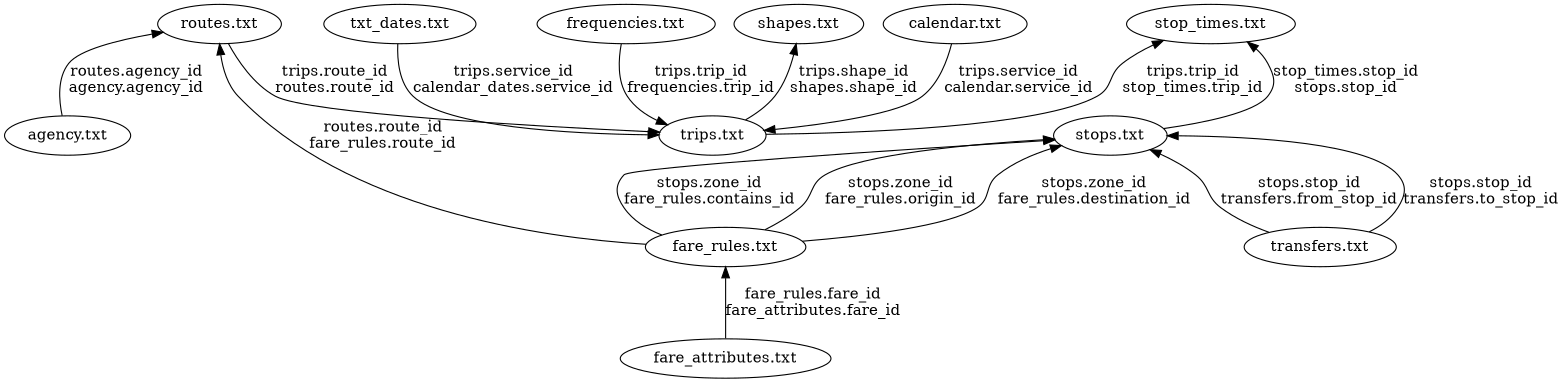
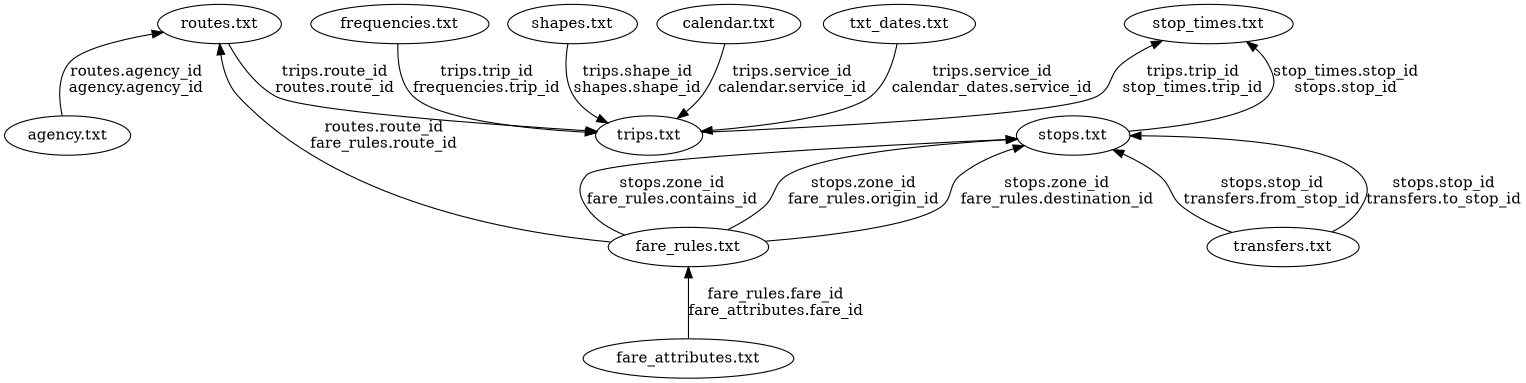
edge "trips.txt" -> "shapes.txt": reversed
